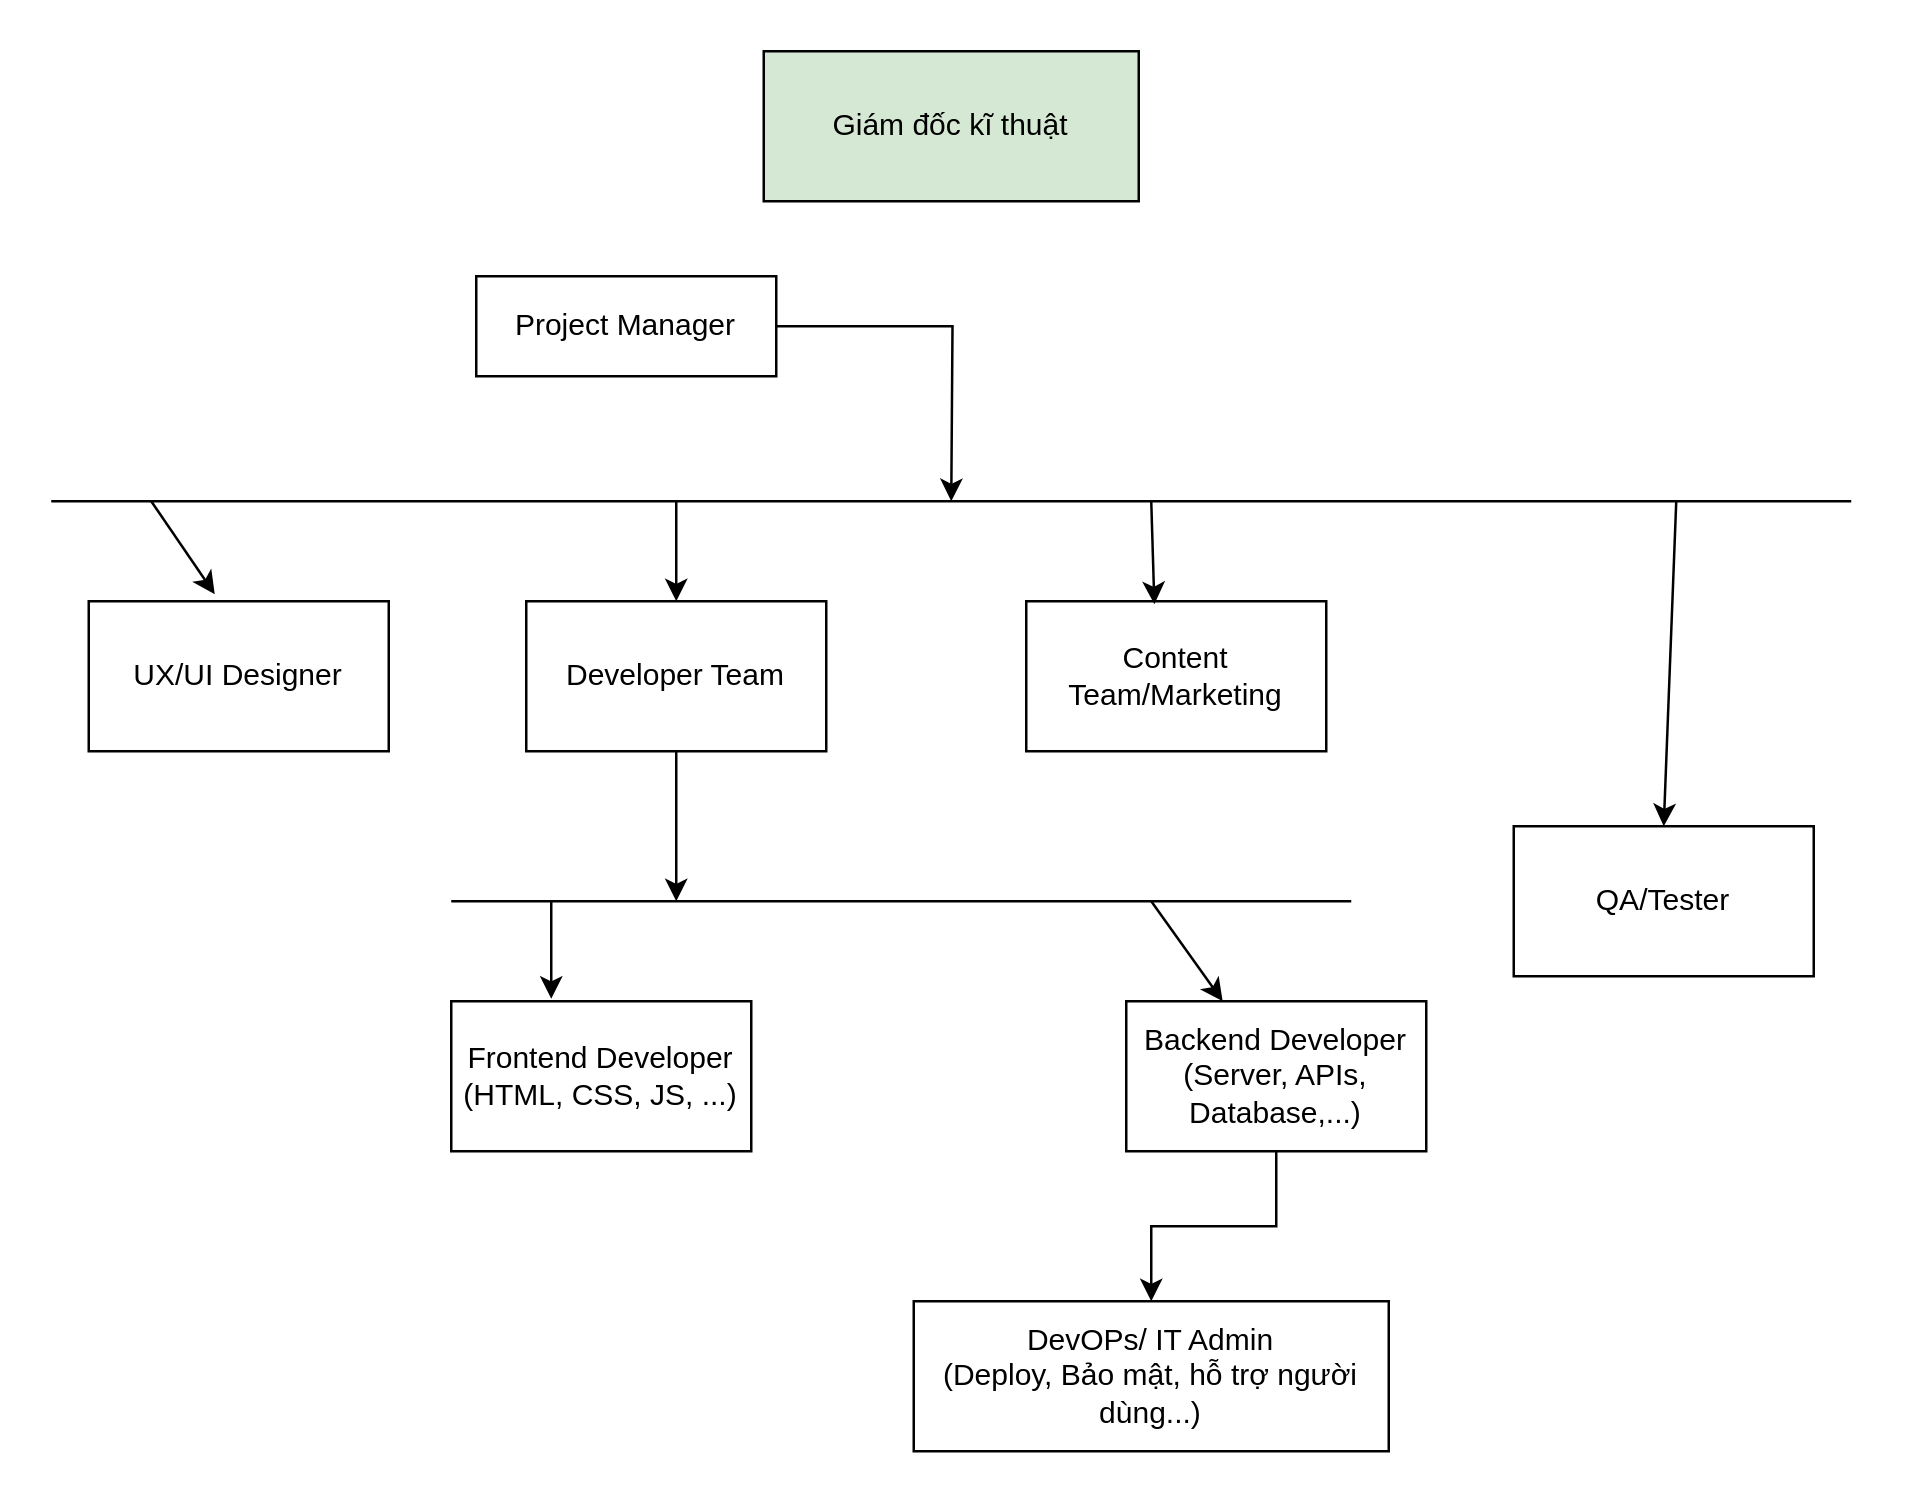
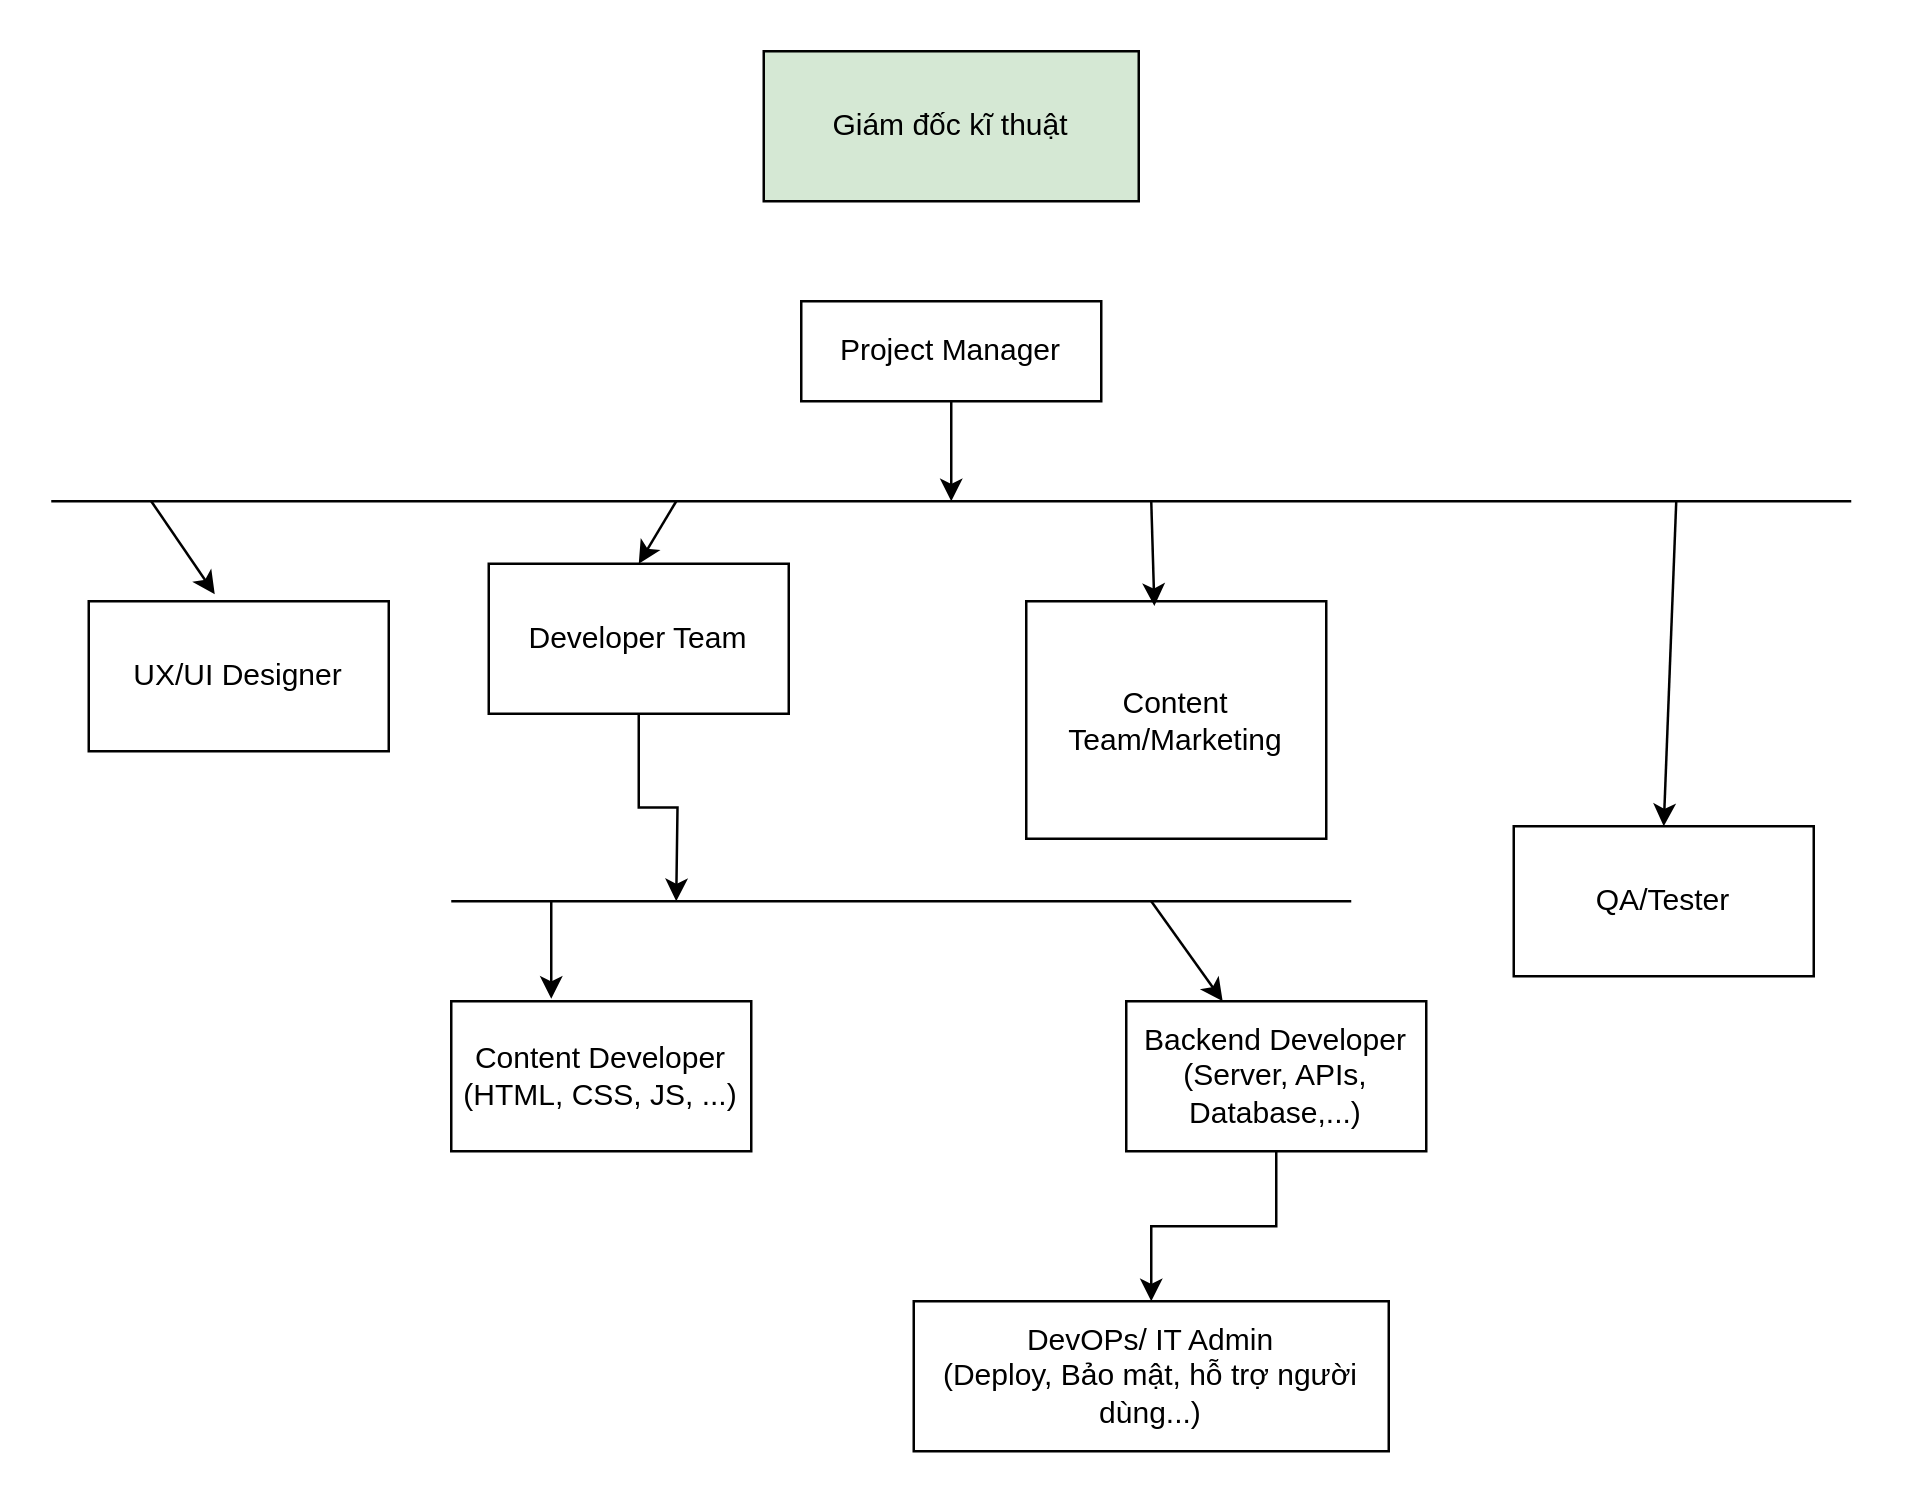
node "Project Manager": moved (626, 326) -> (951, 351)
node "Developer Team": moved (676, 676) -> (639, 639)
node "Content Team/Marketing": size 300x150 -> 300x238
node "Frontend Developer (HTML, CSS, JS, ...)": label "Frontend Developer (HTML, CSS, JS, ...)" -> "Content Developer (HTML, CSS, JS, ...)"
